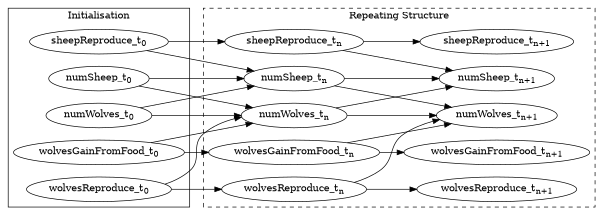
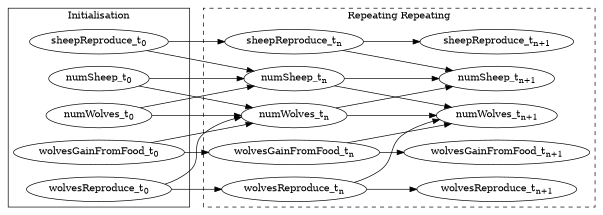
cluster "Repeating Structure": label "Repeating Structure" -> "Repeating Repeating"
